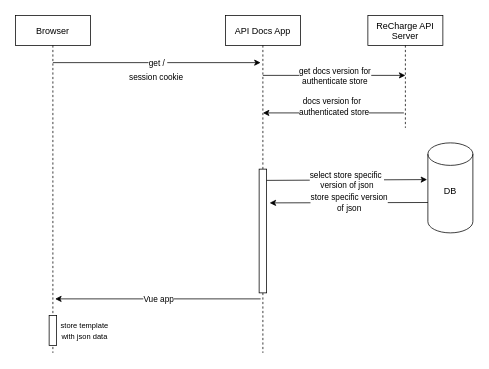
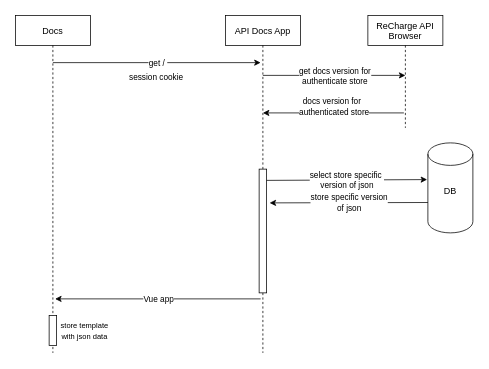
node "ReCharge API Server": label "ReCharge API Server" -> "ReCharge API Browser"
node "Browser": label "Browser" -> "Docs"
